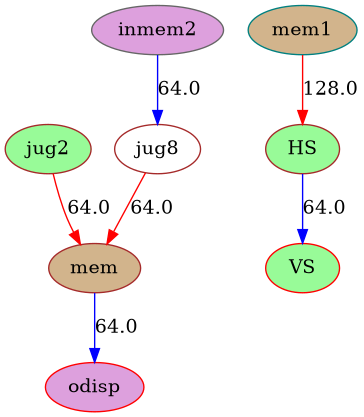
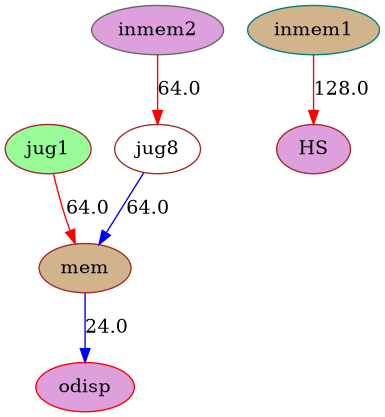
node "mem1": label "mem1" -> "inmem1"
edge "inmem2" -> "jug8": color blue -> red
node "jug2": label "jug2" -> "jug1"
node "HS": fillcolor palegreen -> plum
edge "jug8" -> "mem": color red -> blue
node "VS": removed
edge "mem" -> "odisp": label "64.0" -> "24.0"
